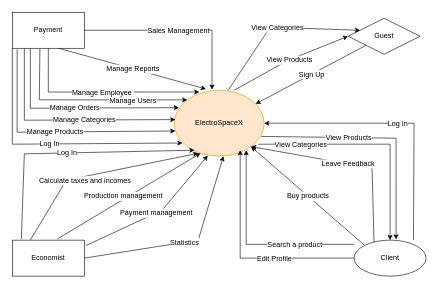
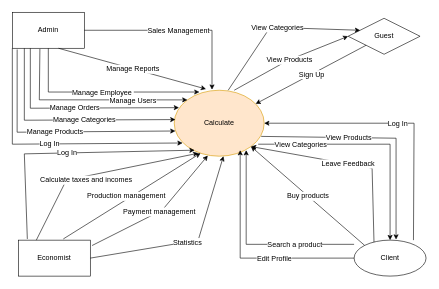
node "Payment": label "Payment" -> "Admin"
node "ElectroSpaceX": label "ElectroSpaceX" -> "Calculate"
node "Economist": moved (48, 258) -> (54, 258)
